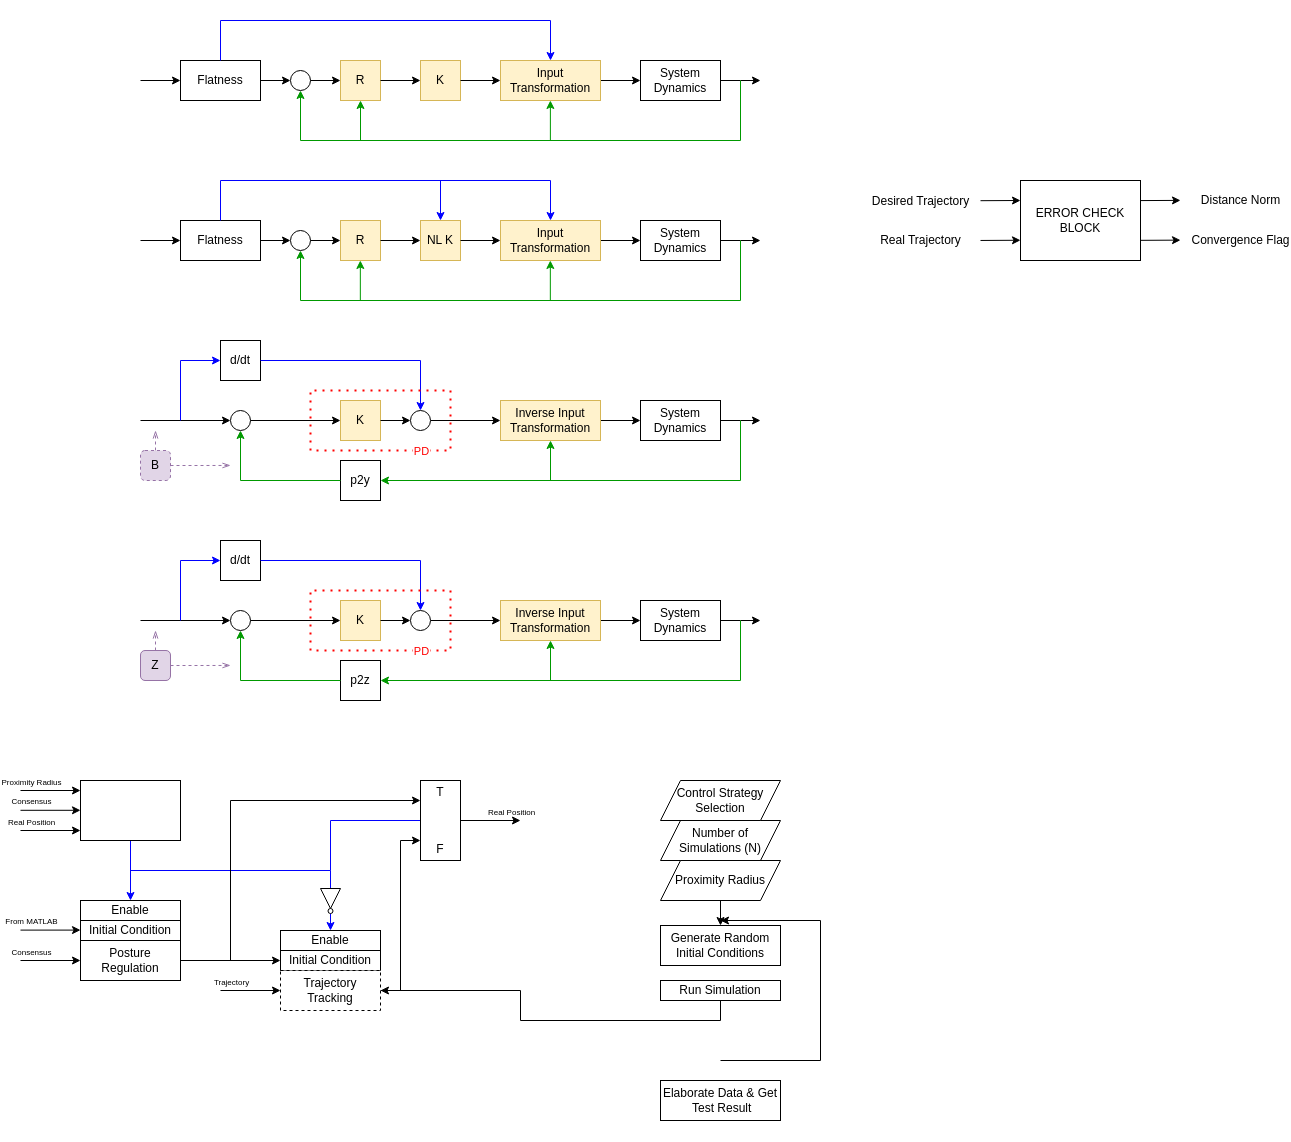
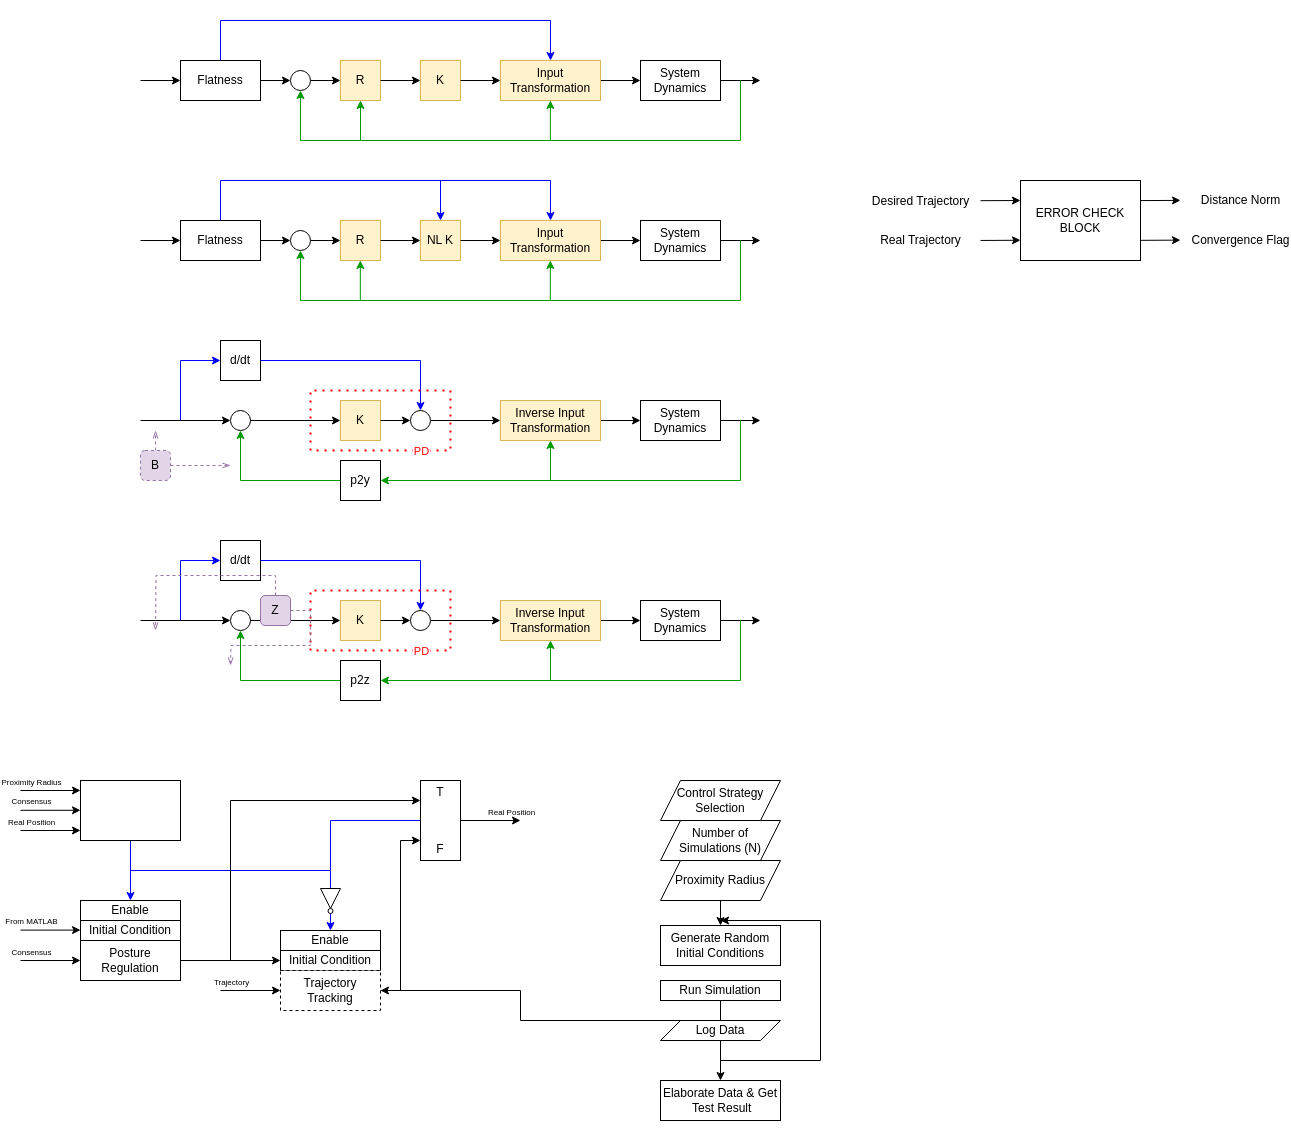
node "Z": moved (156, 666) -> (276, 611)
node "Log Data": added
edge "Log Data" -> "Elaborate Data & Get Test Result": added
